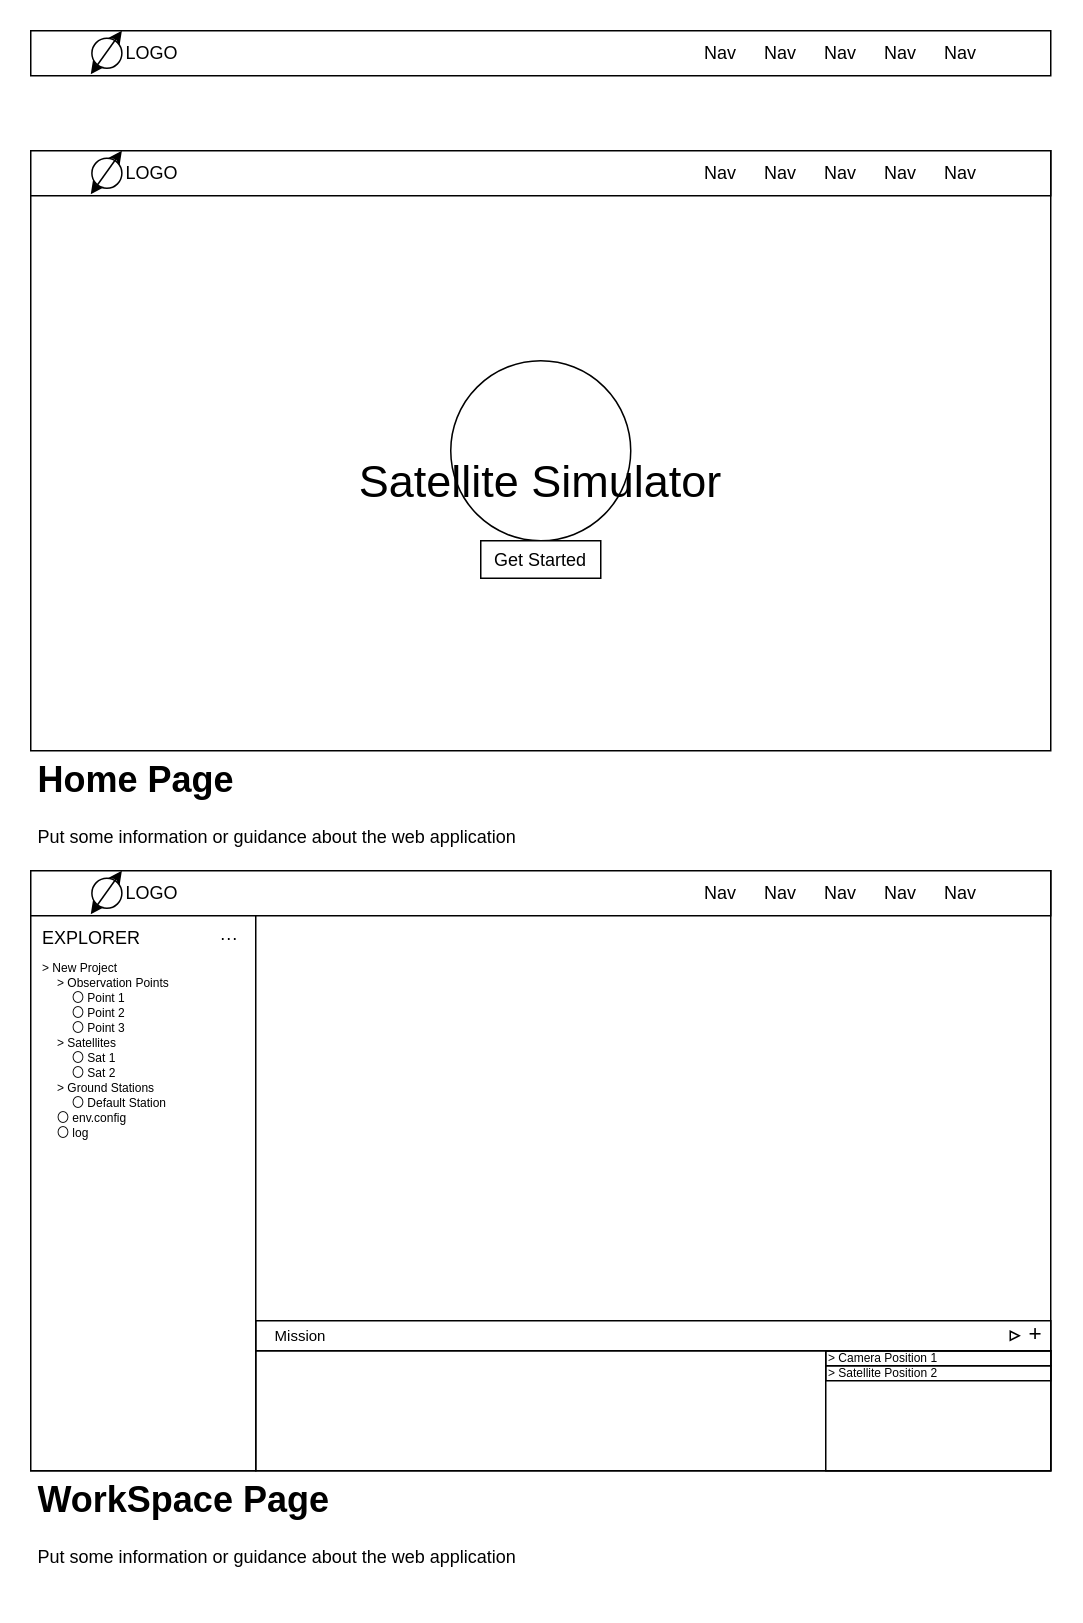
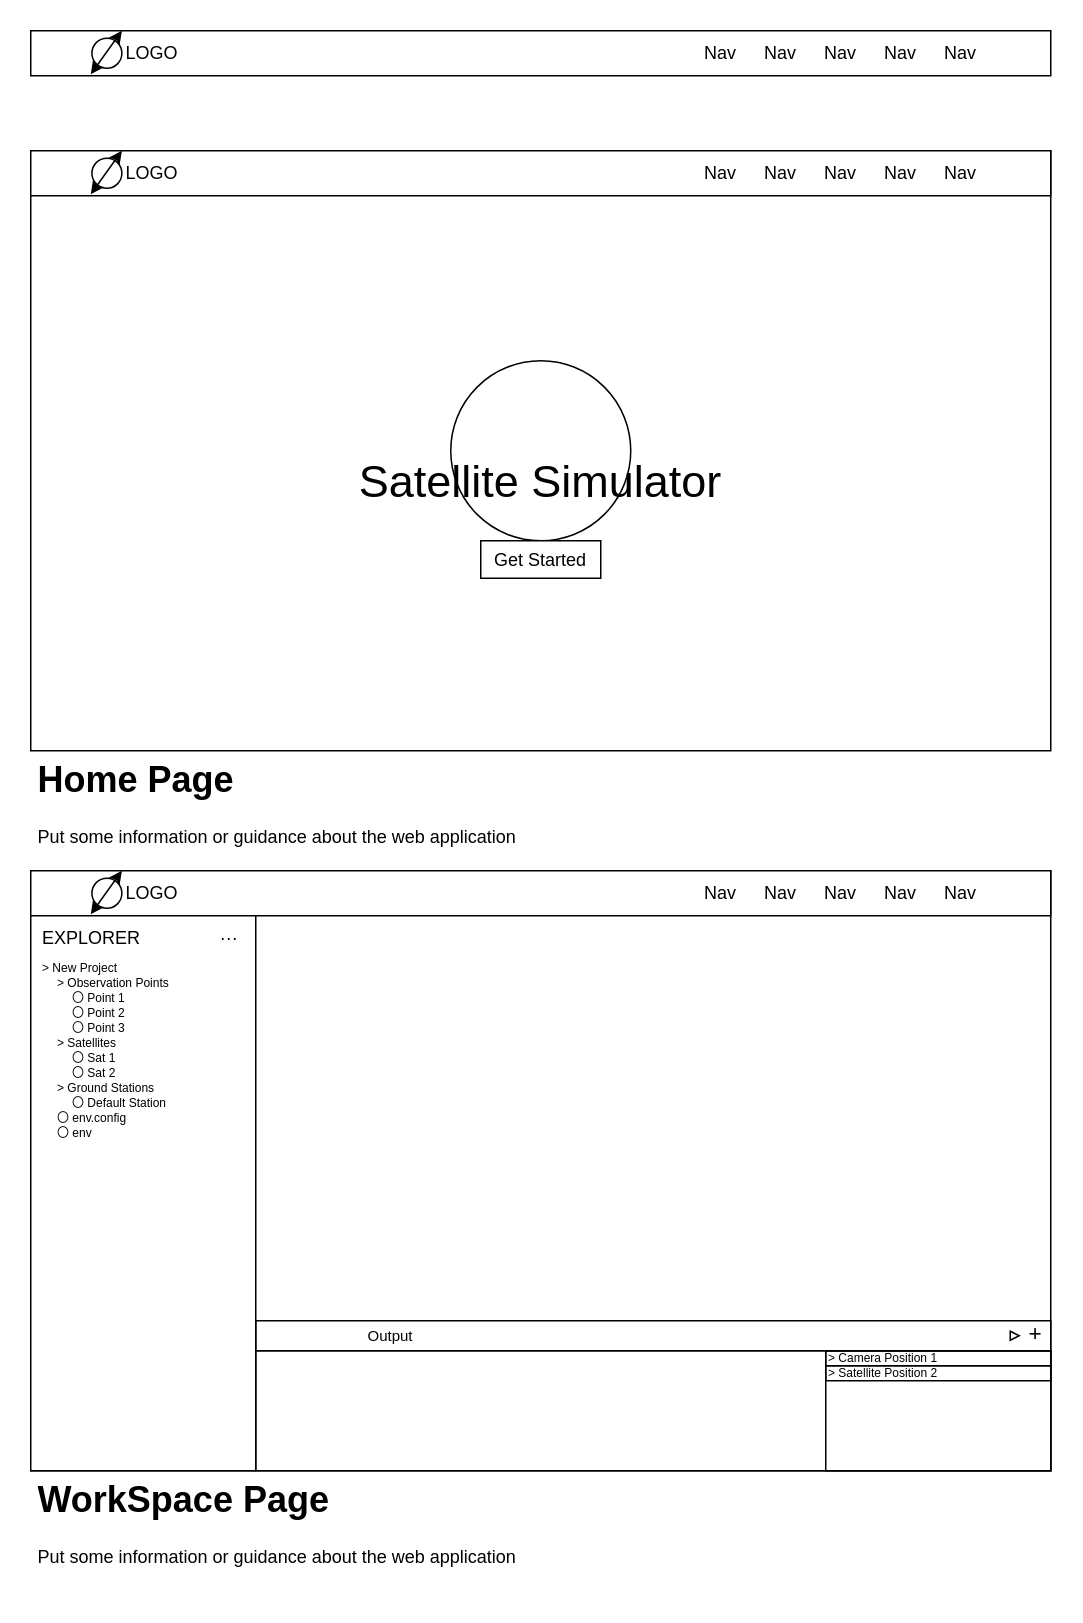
node "〇 log": label "〇 log" -> "〇 env"
node "Mission": removed
node "Output": added
